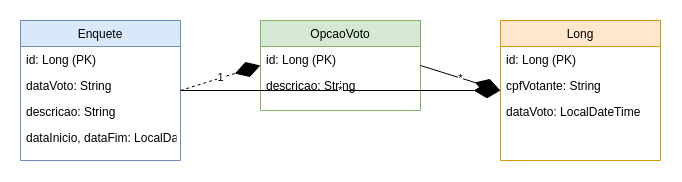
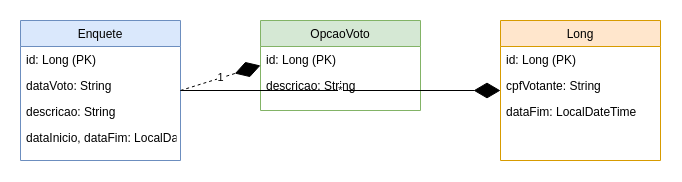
edge "OpcaoVoto" -> "Long": removed, label "*"
node "dataVoto: LocalDateTime": label "dataVoto: LocalDateTime" -> "dataFim: LocalDateTime"
